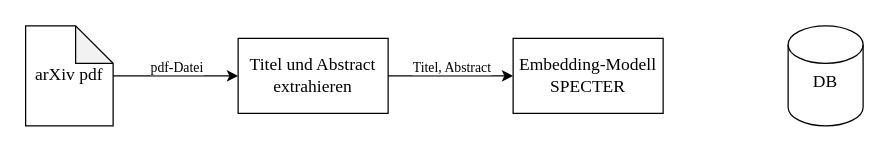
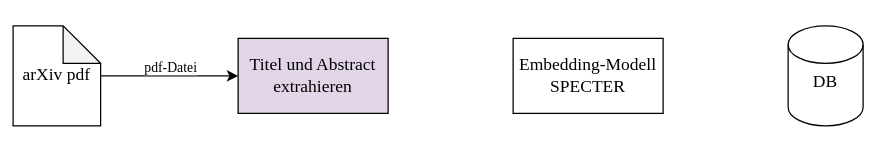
node "arXiv pdf": moved (69, 76) -> (57, 76)
node "Titel und Abstract extrahieren": fillcolor #ffffff -> #e1d5e7
edge "Titel und Abstract extrahieren" -> "Embedding-Modell SPECTER": removed, label "Titel, Abstract"
